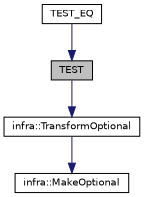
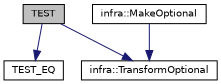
edge "TEST_EQ" -> "TEST": reversed
edge "infra::TransformOptional" -> "infra::MakeOptional": reversed
